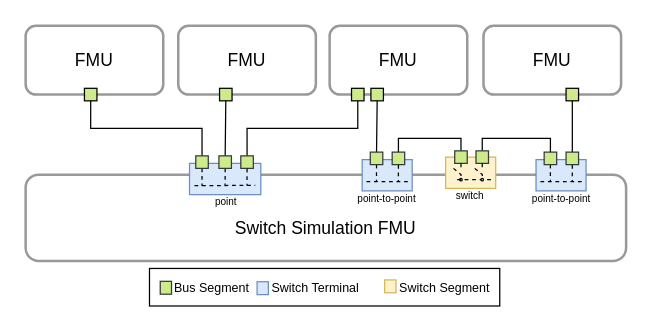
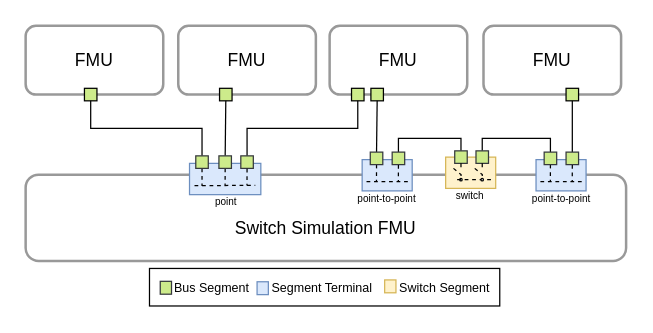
node "Switch Terminal": label "Switch Terminal" -> "Segment Terminal"
